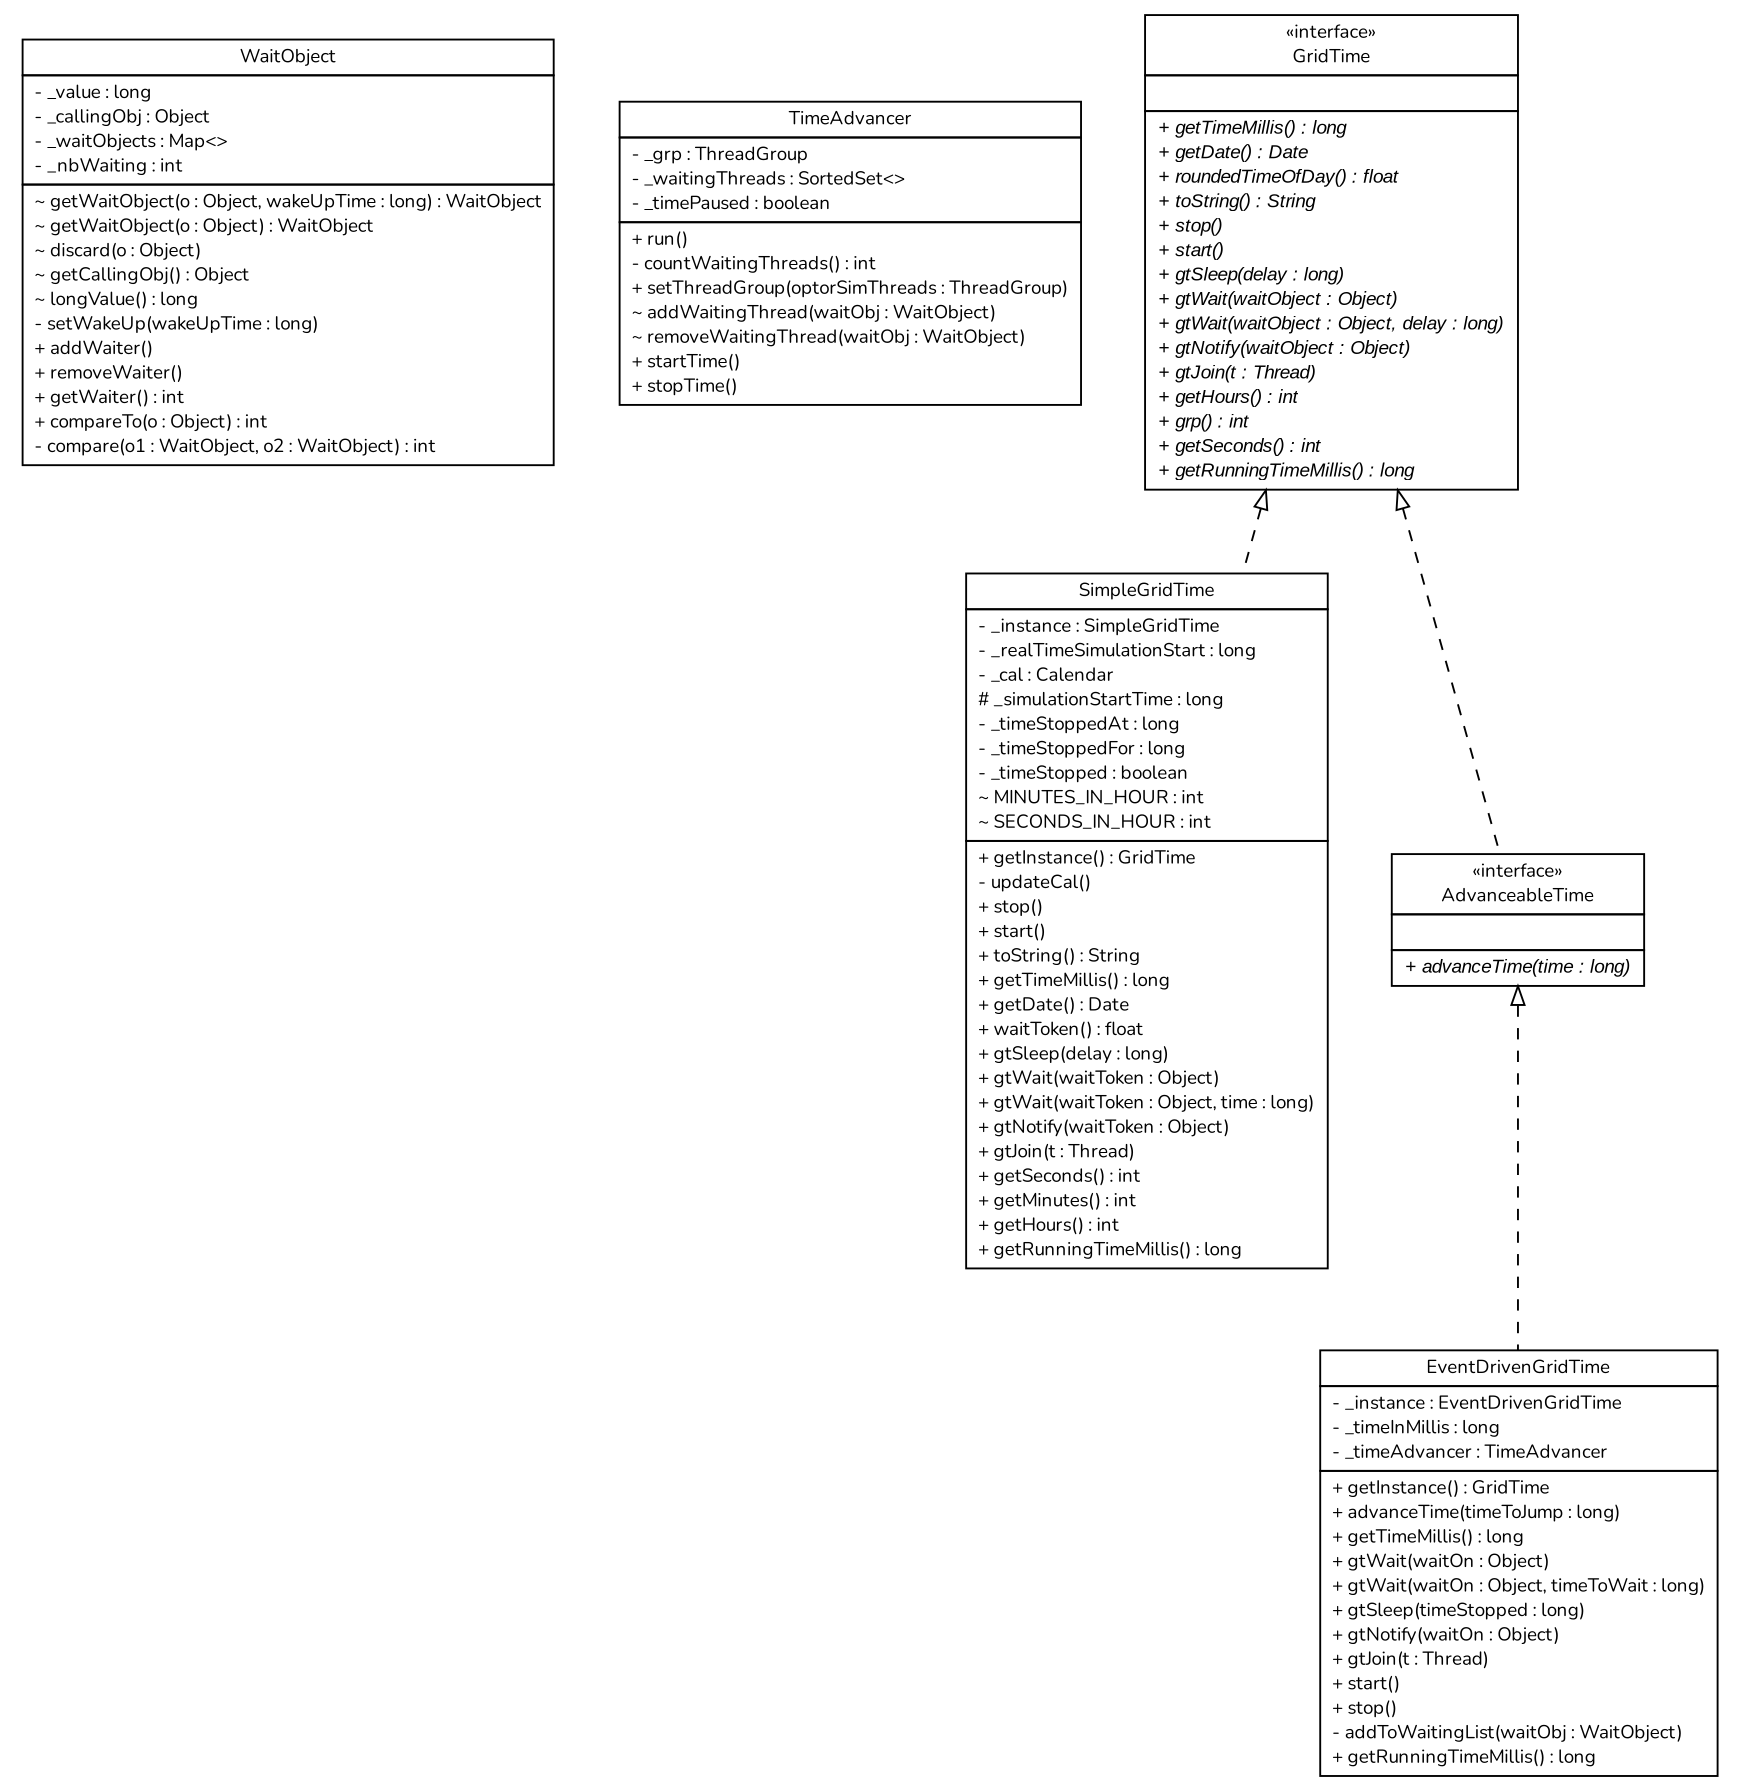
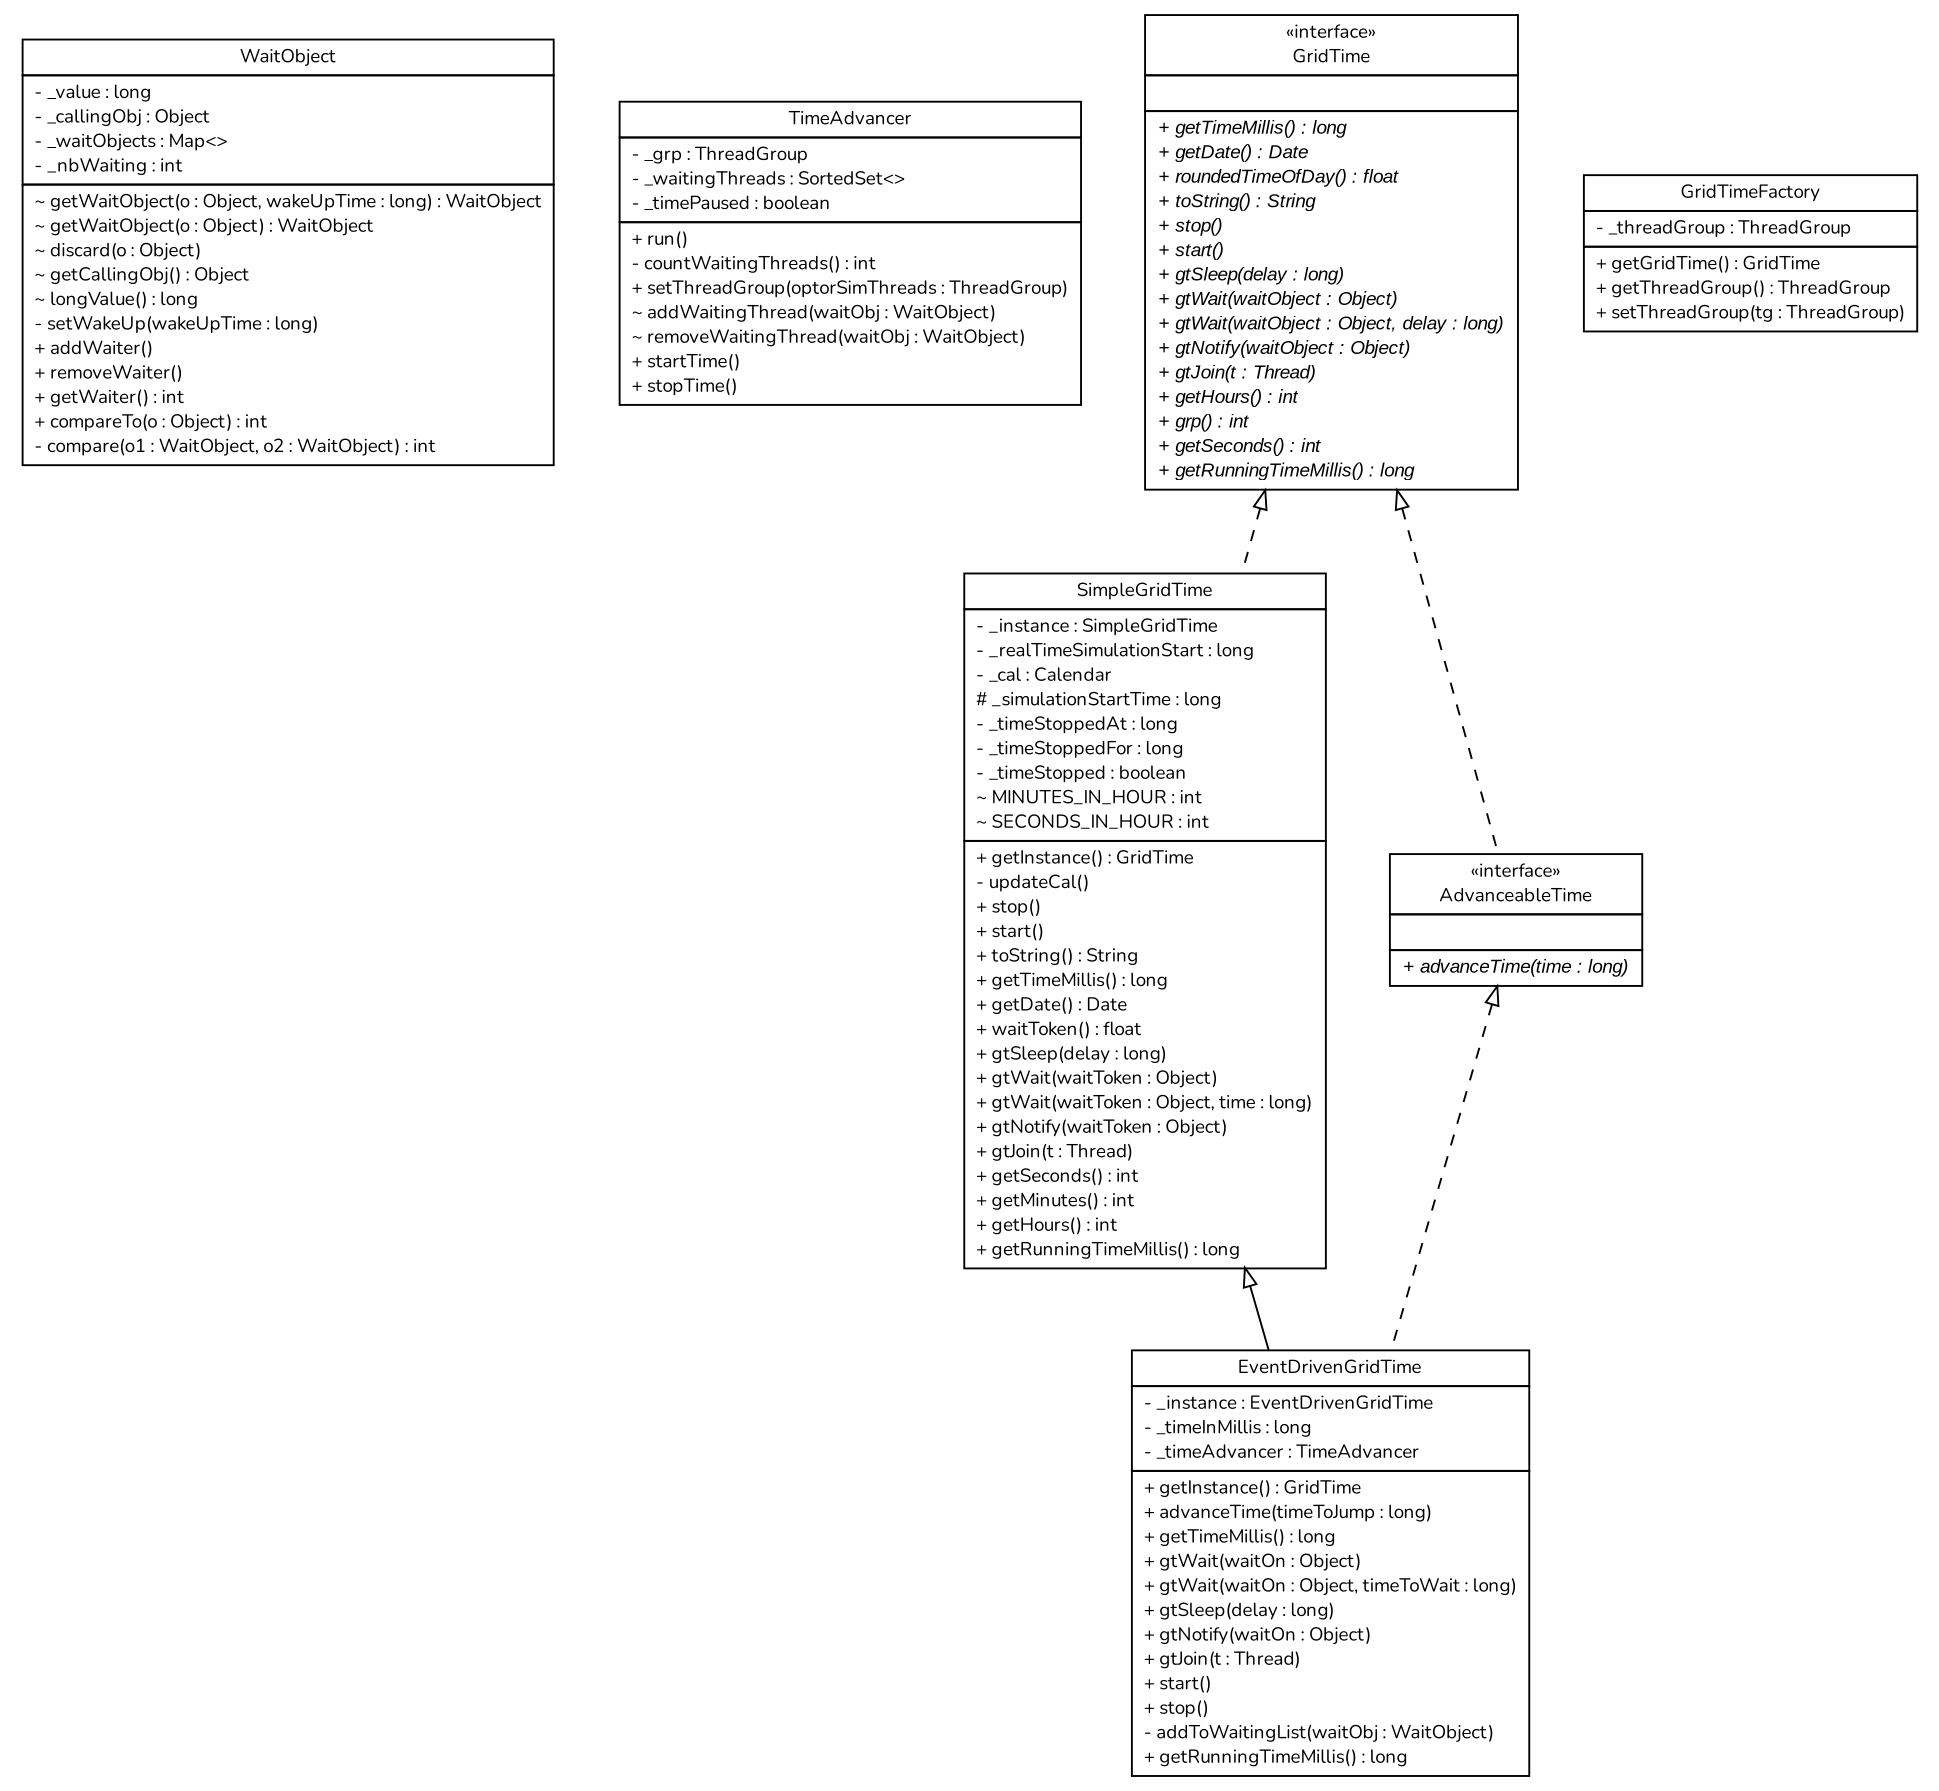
node "GridTimeFactory": added
edge "EventDrivenGridTime" -> "SimpleGridTime": added
node "EventDrivenGridTime": text "+ gtSleep(timeStopped : long)" -> "+ gtSleep(delay : long)"
